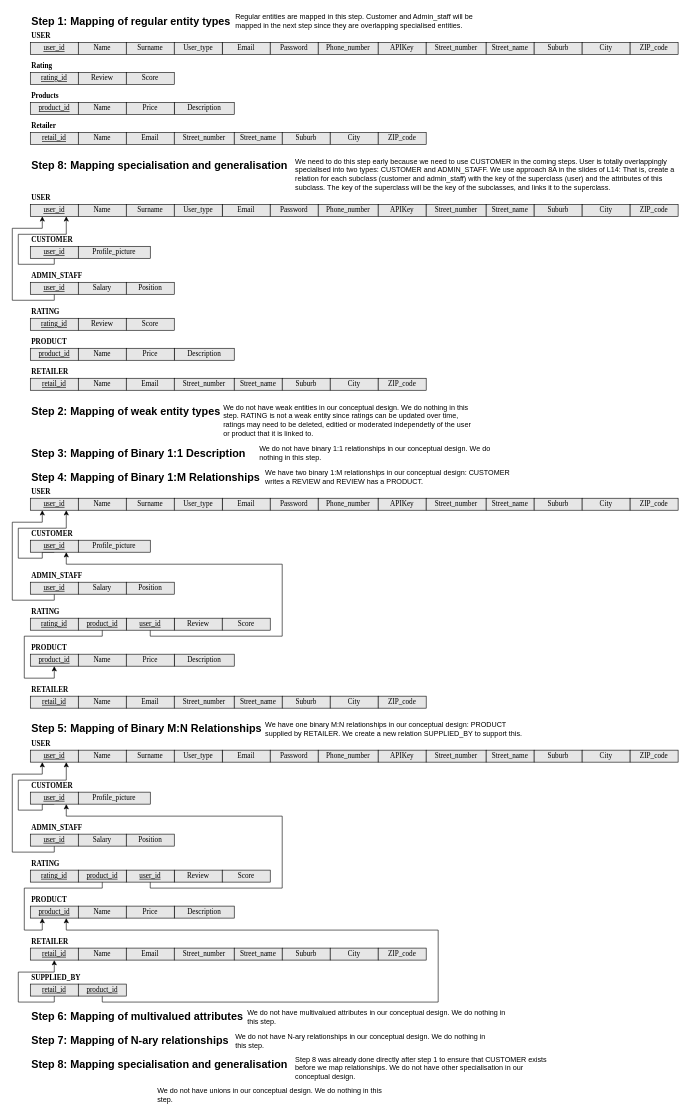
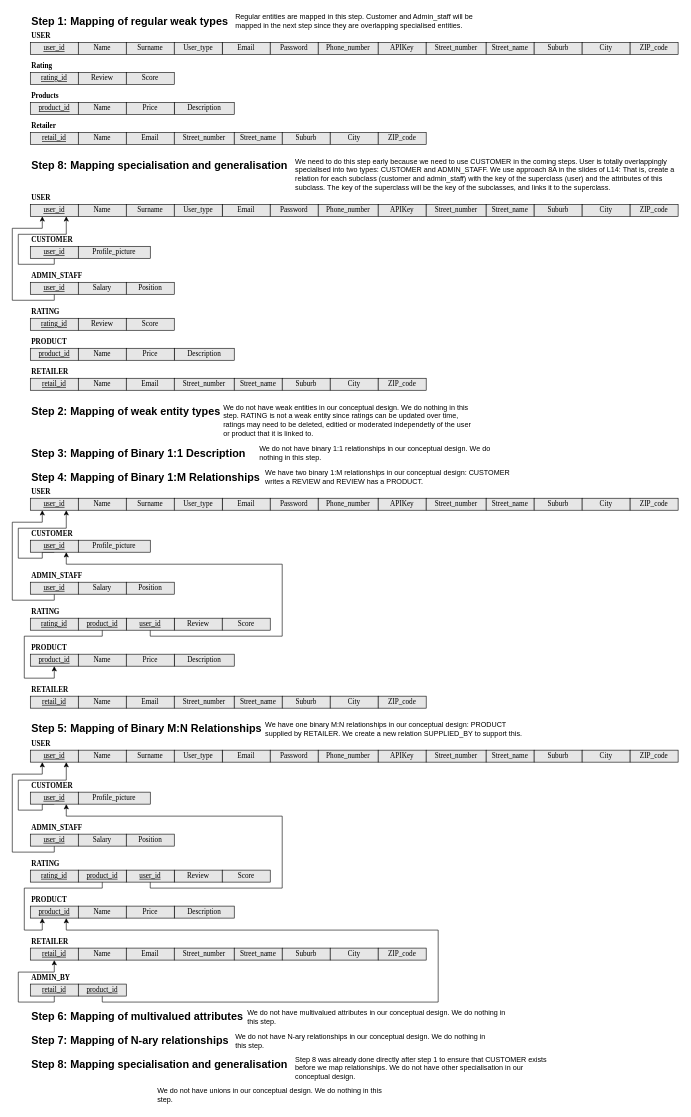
node "Step 1: Mapping of regular entity types": label "Step 1: Mapping of regular entity types" -> "Step 1: Mapping of regular weak types"
node "SUPPLIED_BY": label "SUPPLIED_BY" -> "ADMIN_BY"
